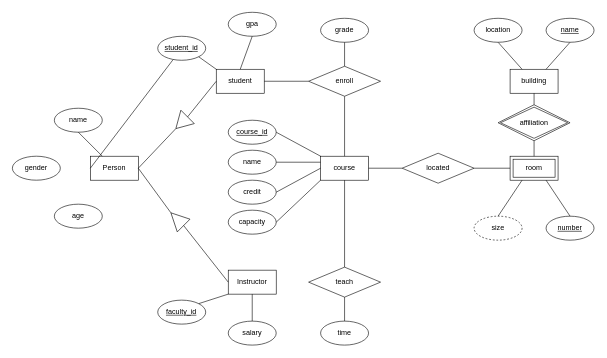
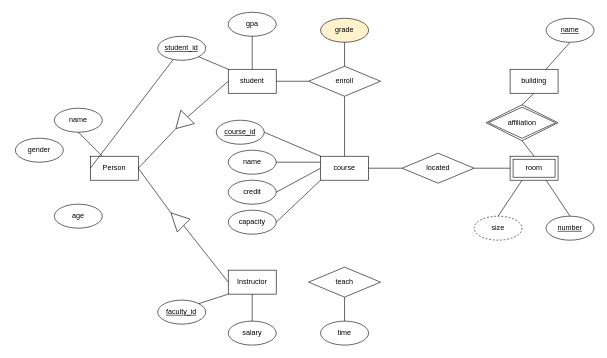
node "grade": fillcolor #ffffff -> #fff2cc
node "location": removed
edge "location" -- "building": removed
node "student": moved (240, 81) -> (252, 81)
node "affiliation": moved (534, 123) -> (522, 123)
node "course_id": moved (252, 132) -> (240, 132)
node "gender": moved (36, 168) -> (39, 150)
edge "course" -- "teach": removed
